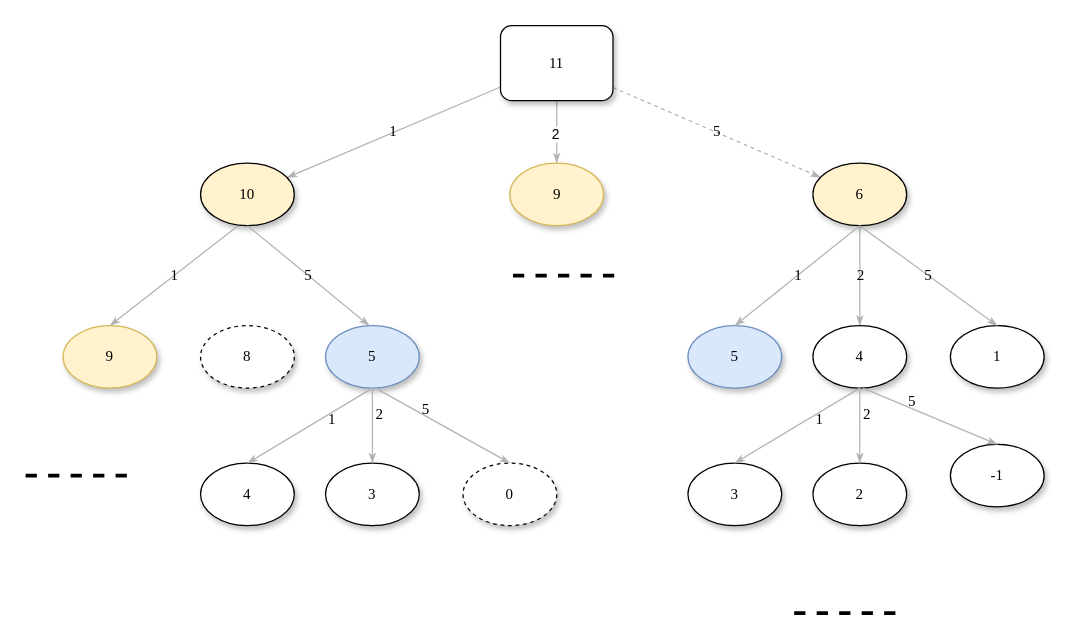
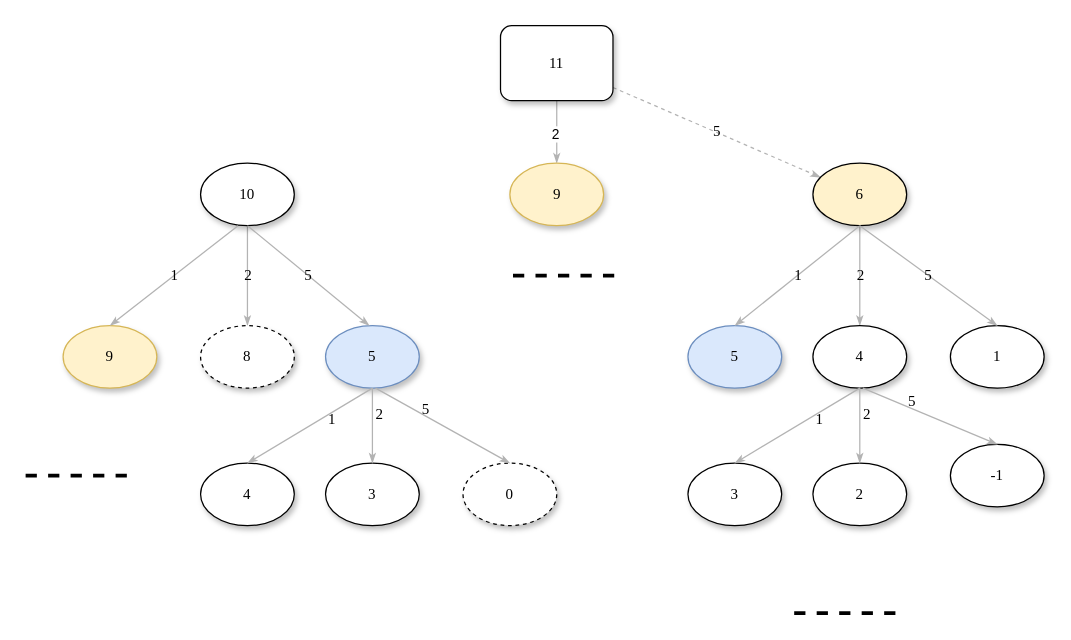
edge "11" -> "10": removed, label "1"
node "10": fillcolor #fff2cc -> #ffffff
edge "10" -> "8": added, label "2"
